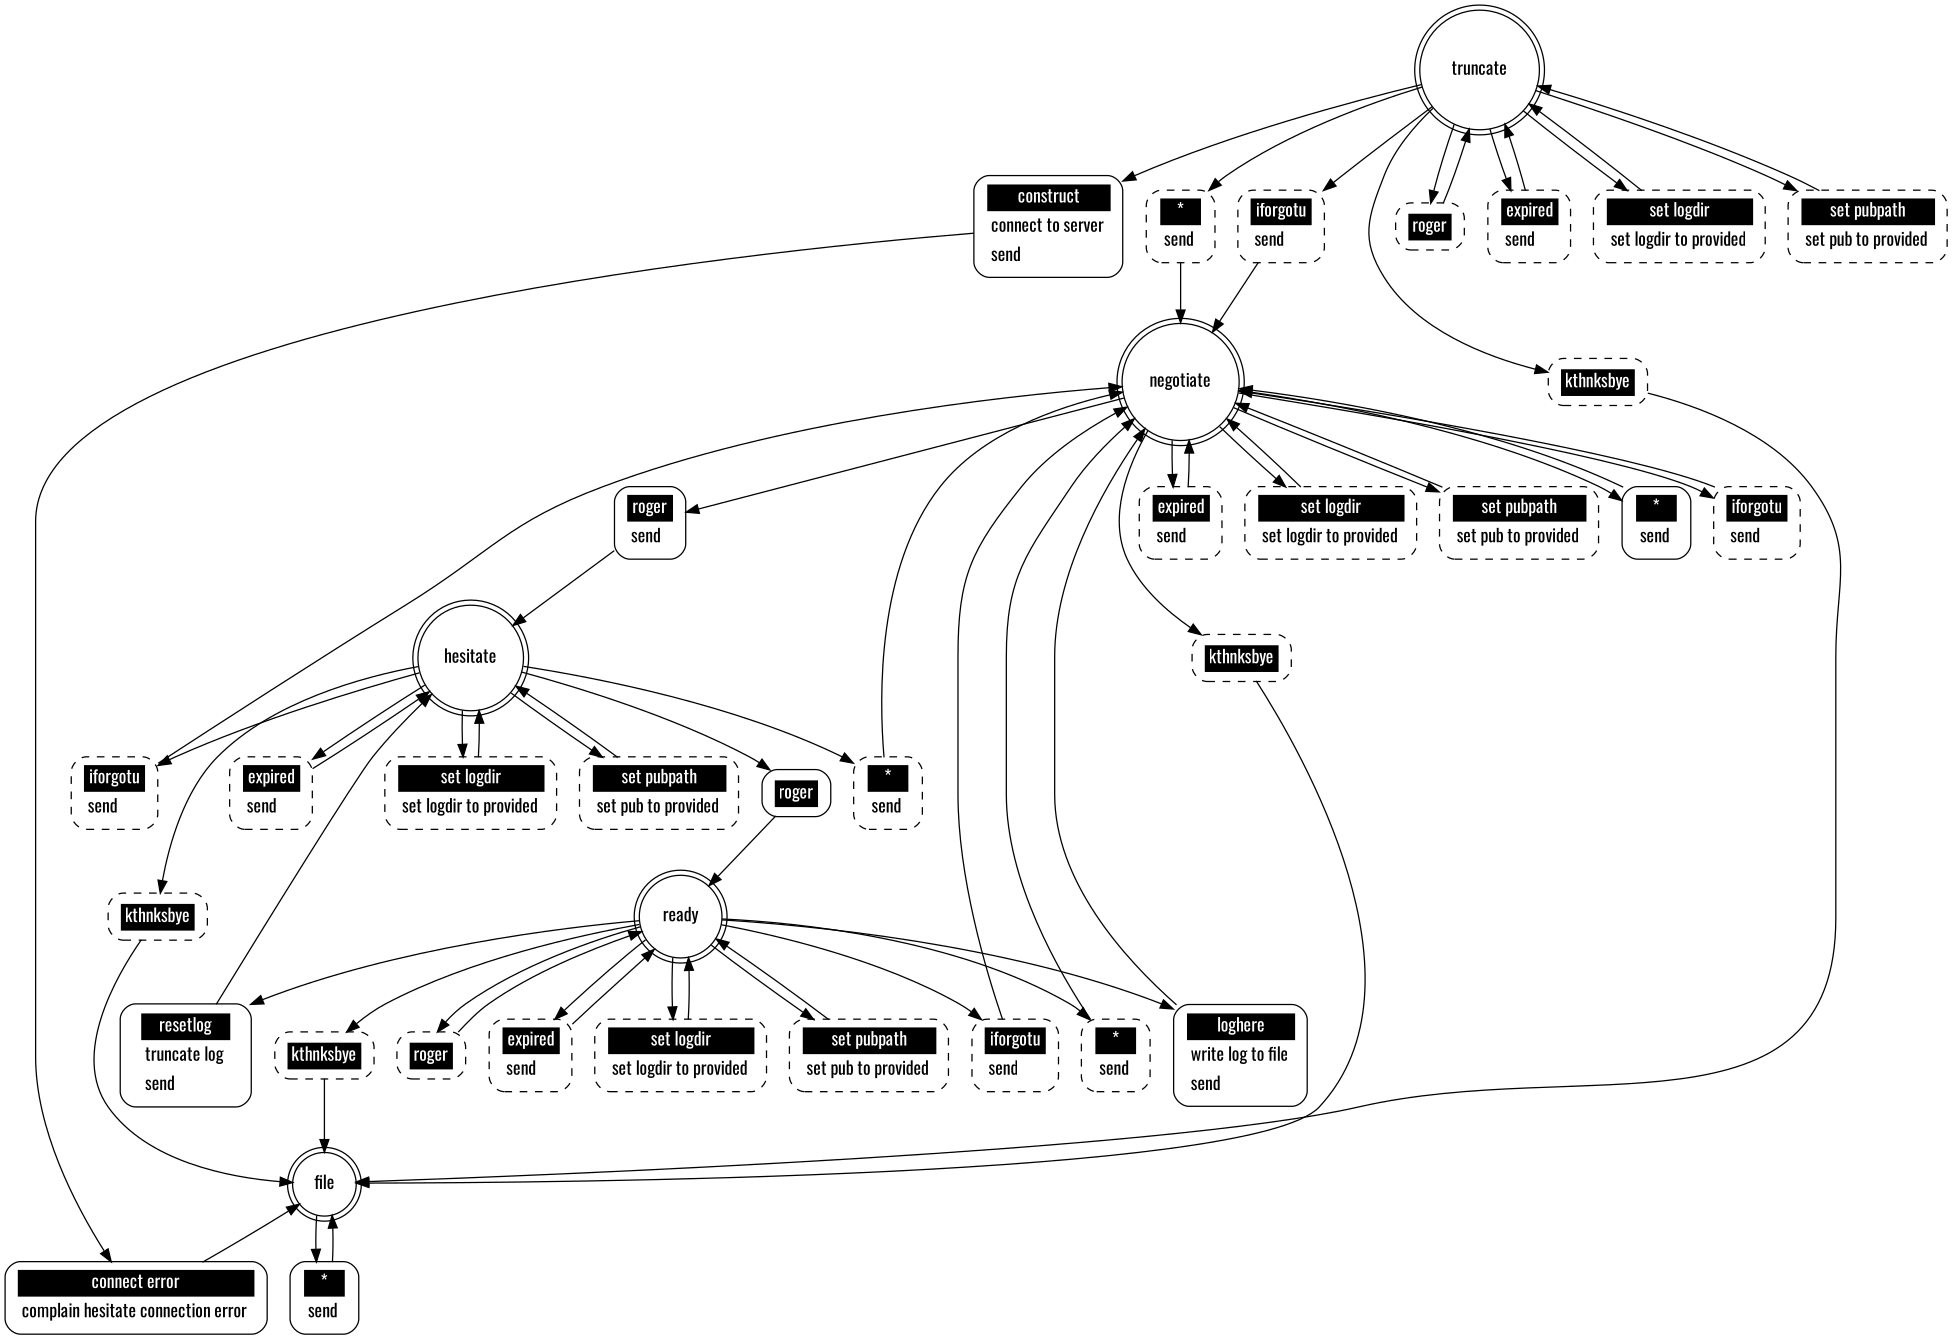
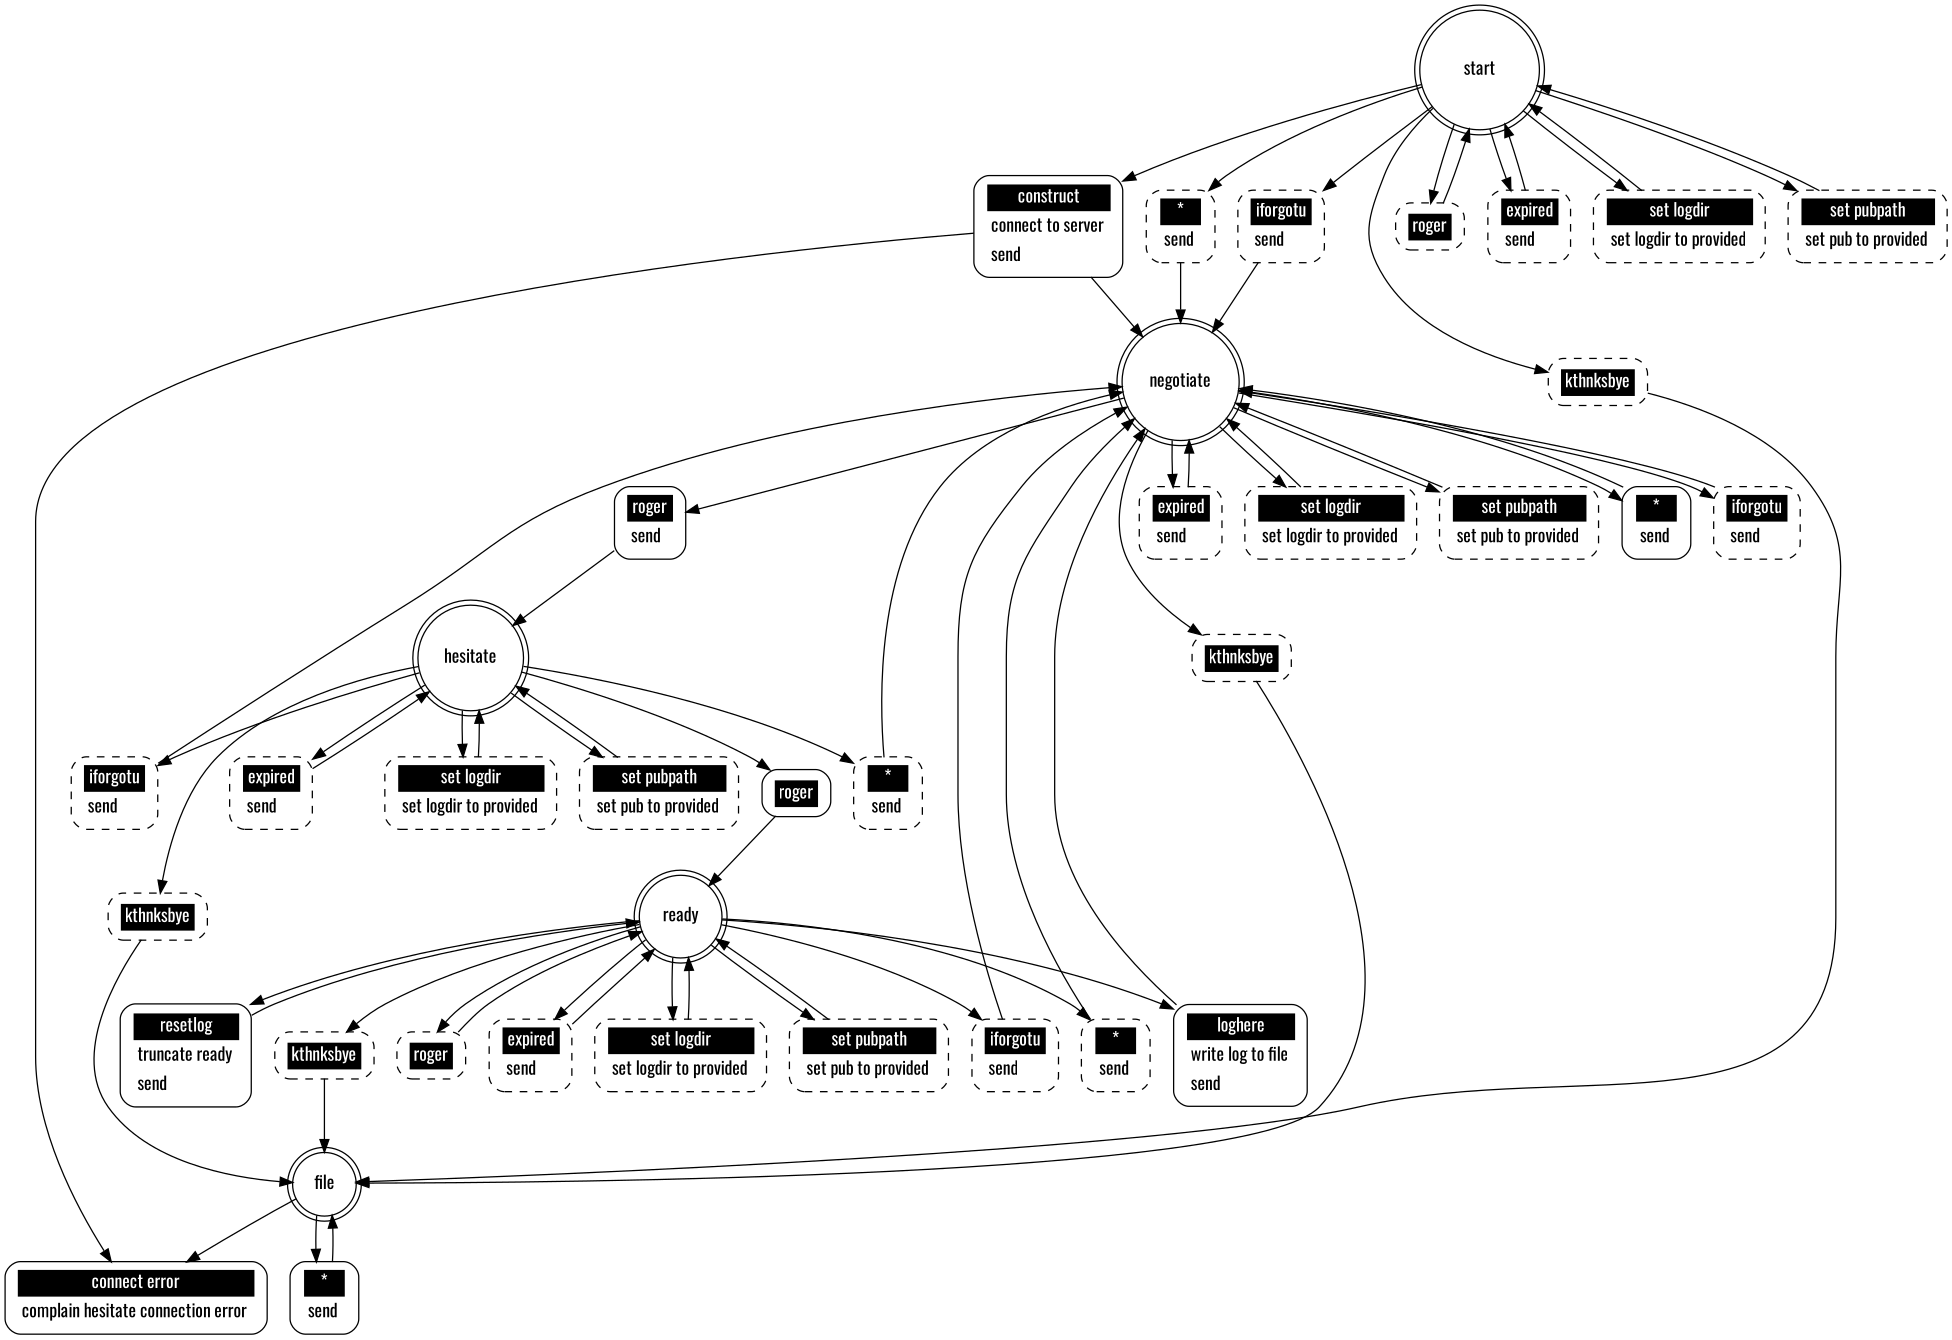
node "truncate": label "truncate" -> "start"
edge "construct" -> "negotiate": added
edge "resetlog" -> "hesitate": now "resetlog" -> "ready"
node "resetlog": text "truncate log" -> "truncate ready"
edge "connect error" -> "file": reversed
